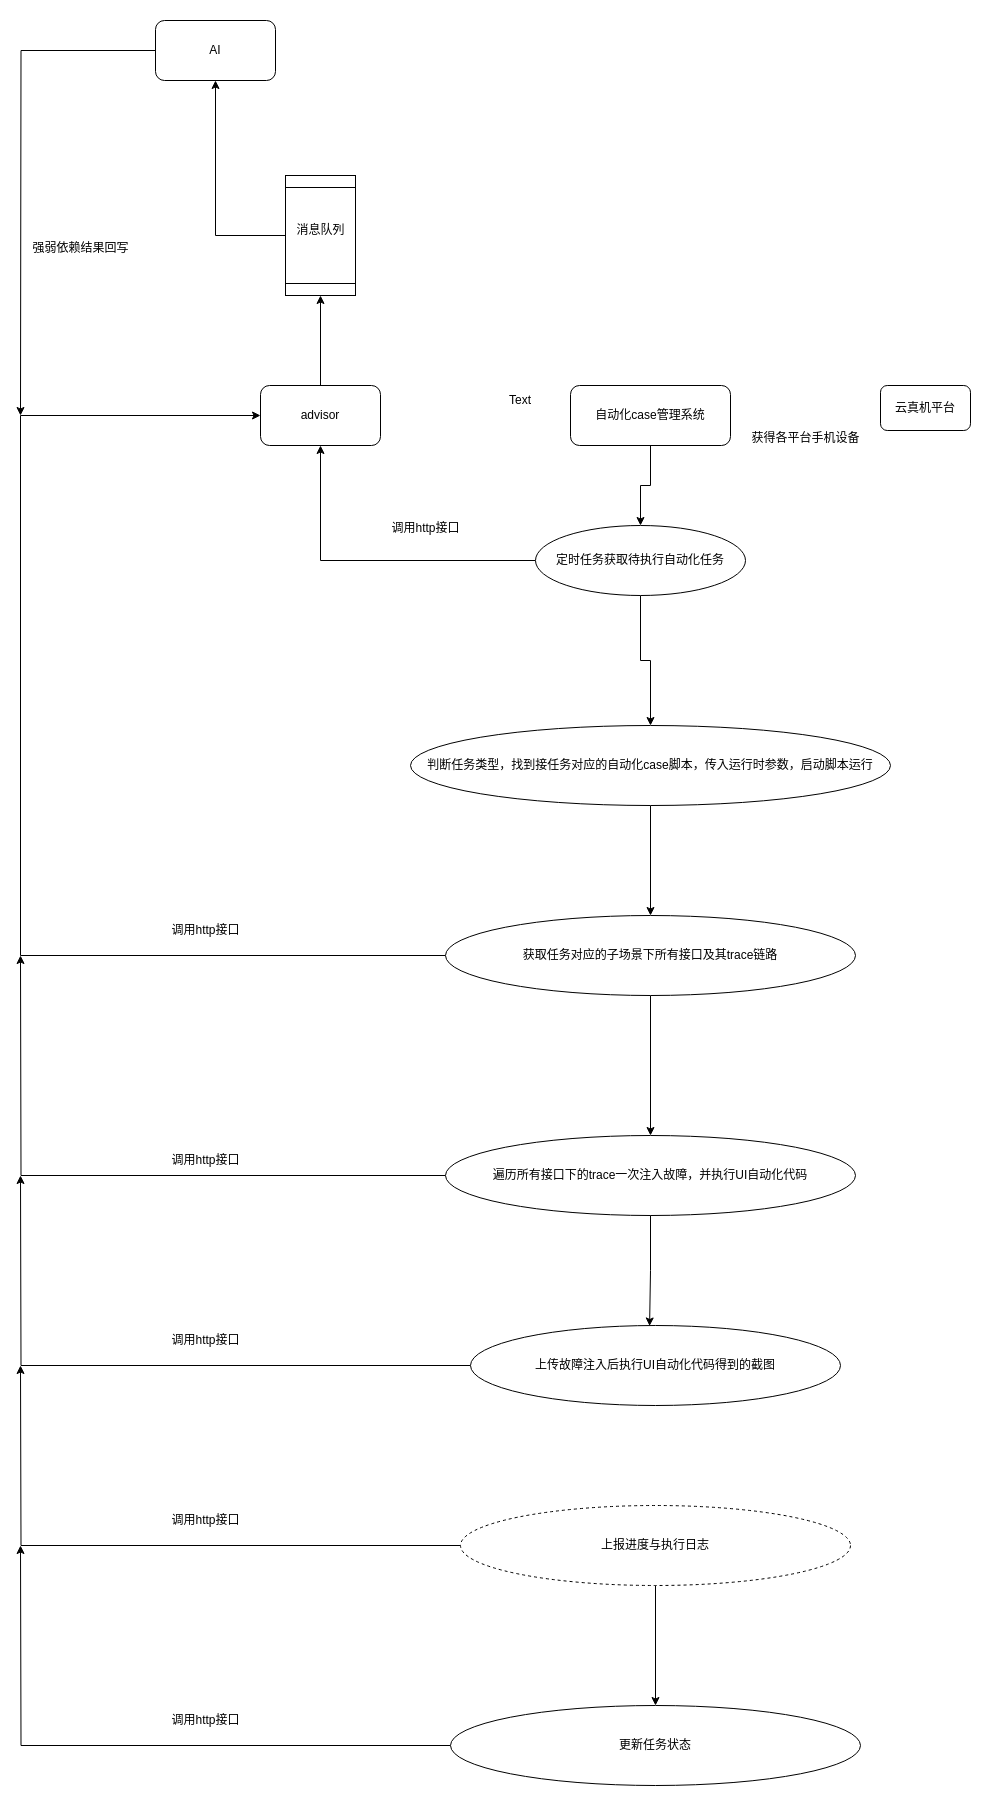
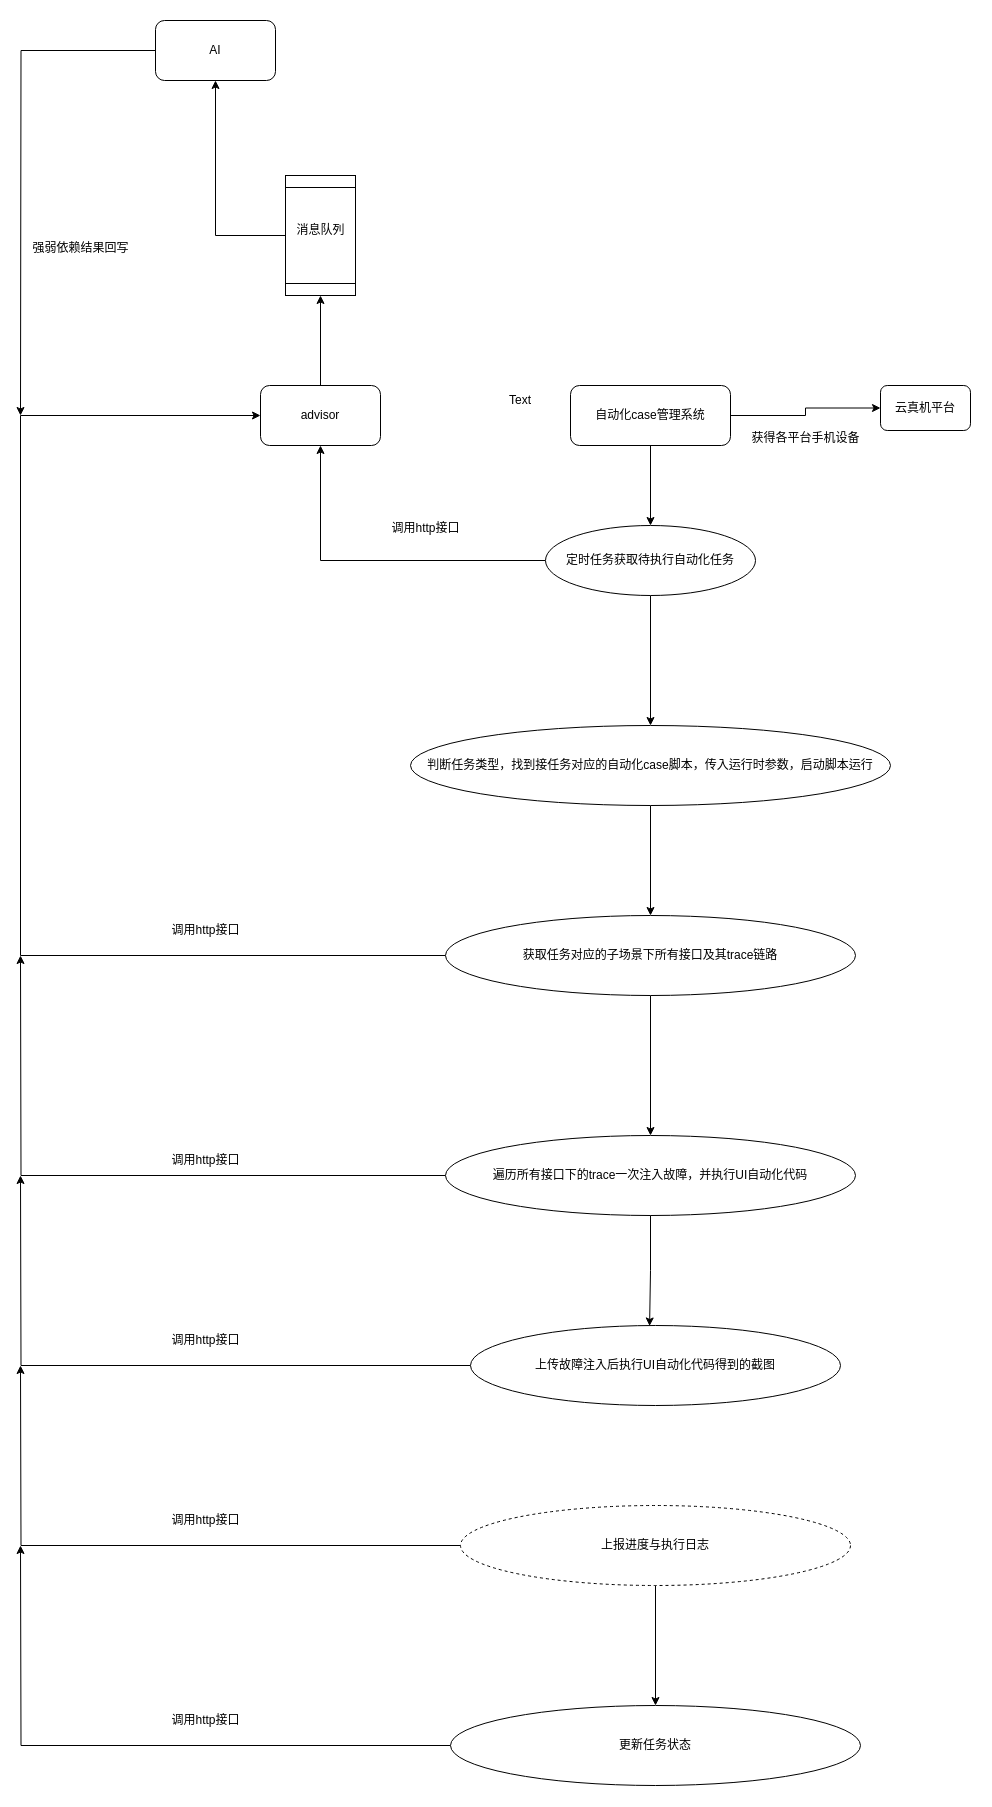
edge "自动化case管理系统" -> "云真机平台": added
node "定时任务获取待执行自动化任务": moved (641, 561) -> (651, 561)
